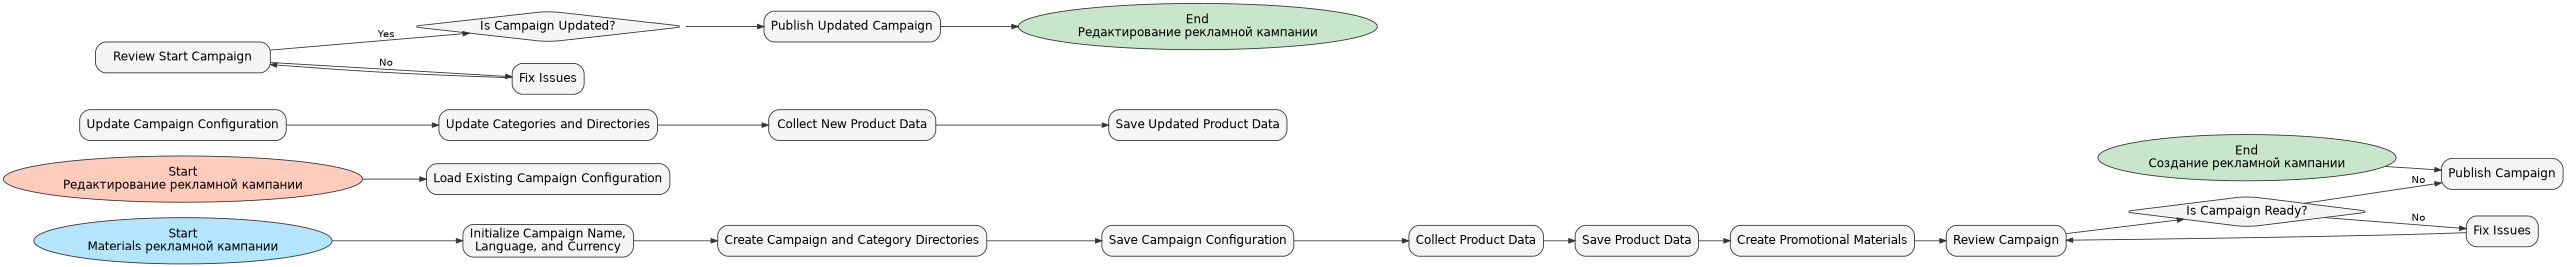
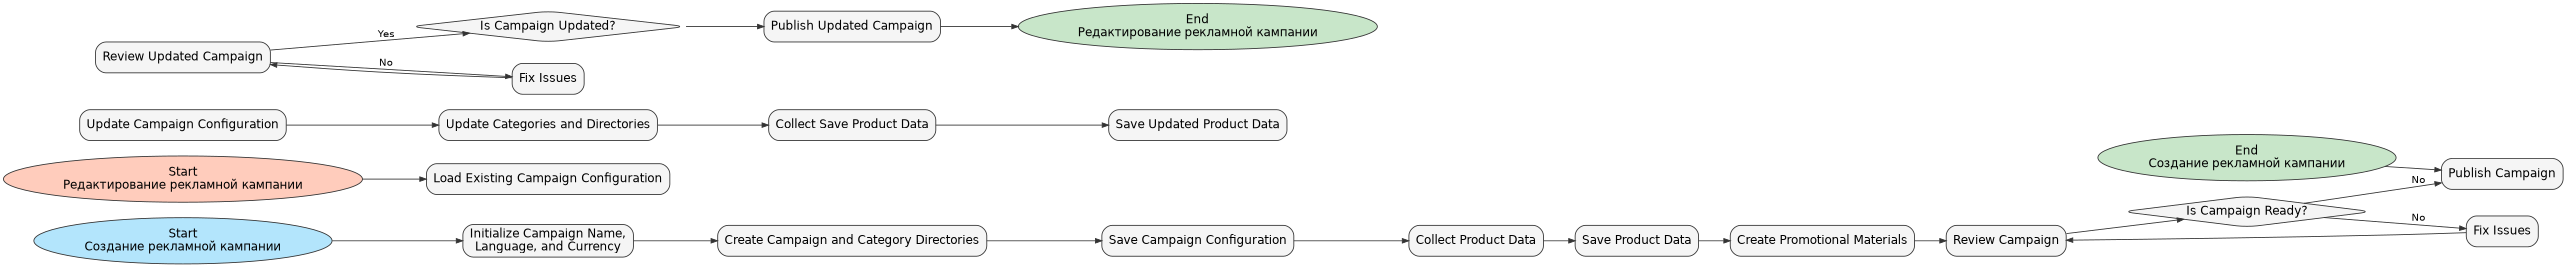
node "Review Start Campaign": label "Review Start Campaign" -> "Review Updated Campaign"
node "Collect New Product Data": label "Collect New Product Data" -> "Collect Save Product Data"
node "Start Materials рекламной кампании": label "Start Materials рекламной кампании" -> "Start Создание рекламной кампании"
